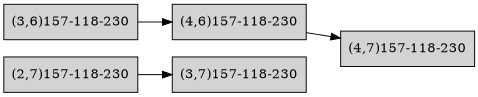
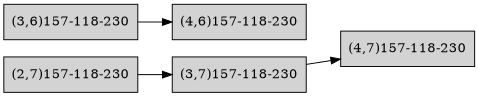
edge "(4,6)157-118-230" -> "(4,7)157-118-230": now "(3,7)157-118-230" -> "(4,7)157-118-230"
